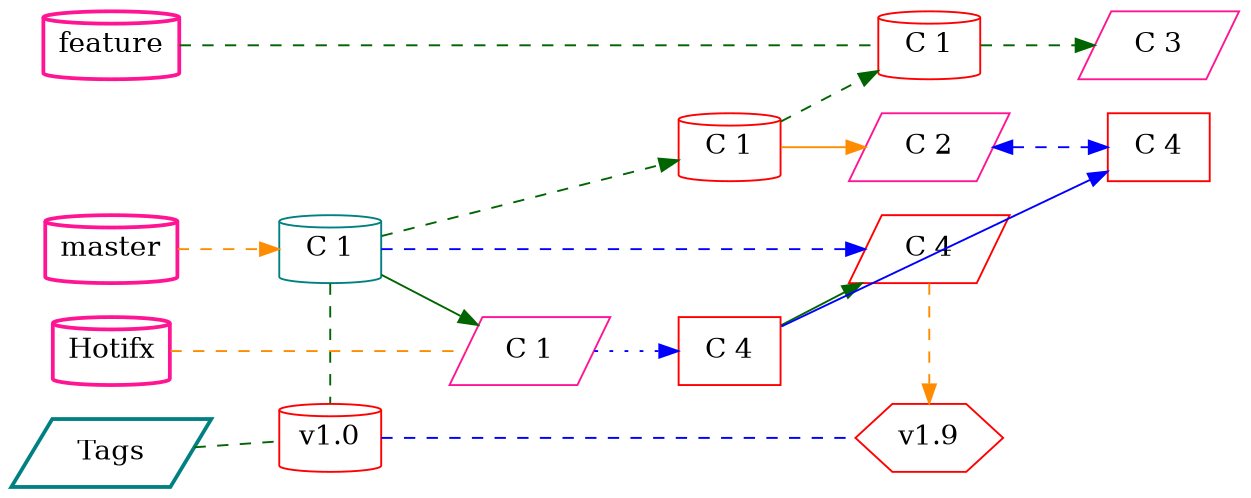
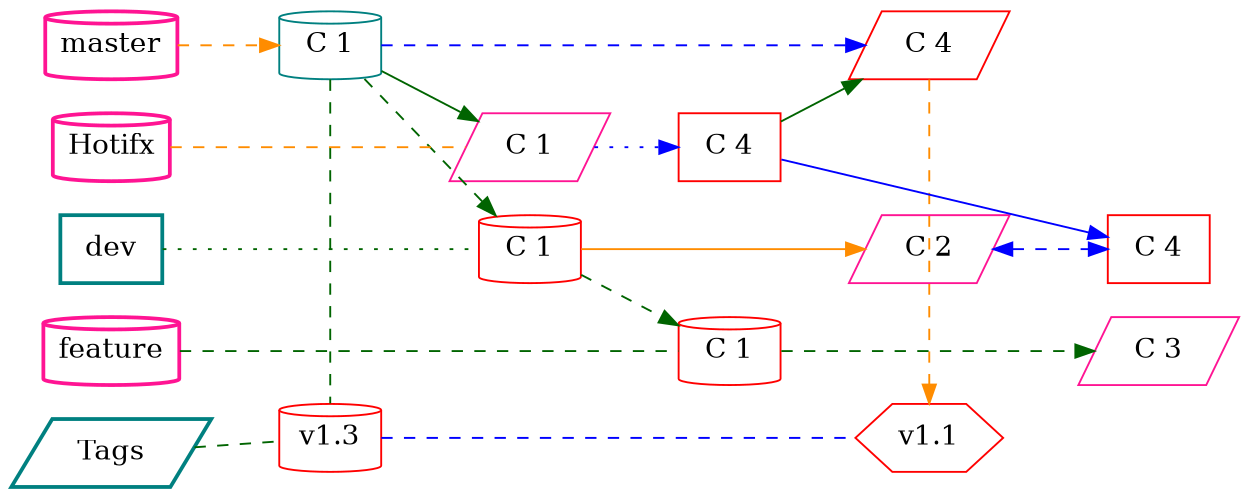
node "dev": added
node "v1.0": label "v1.0" -> "v1.3"
node "v1.9": label "v1.9" -> "v1.1"
